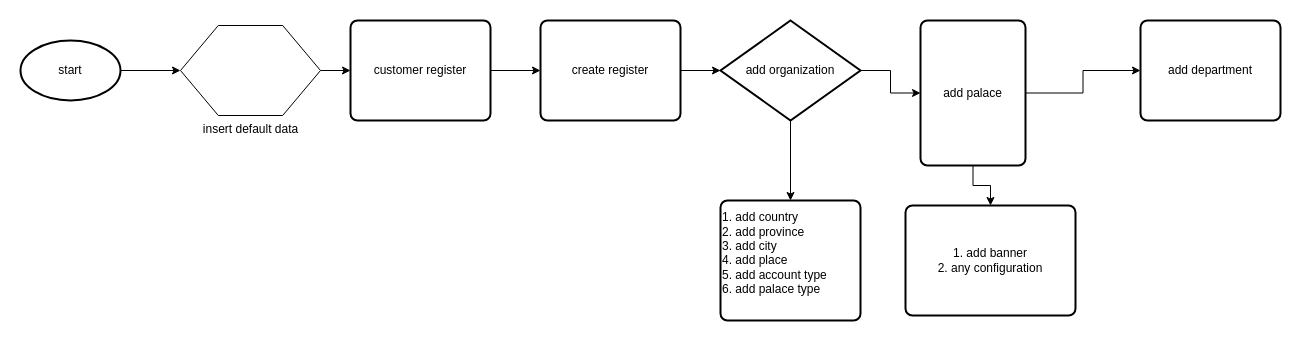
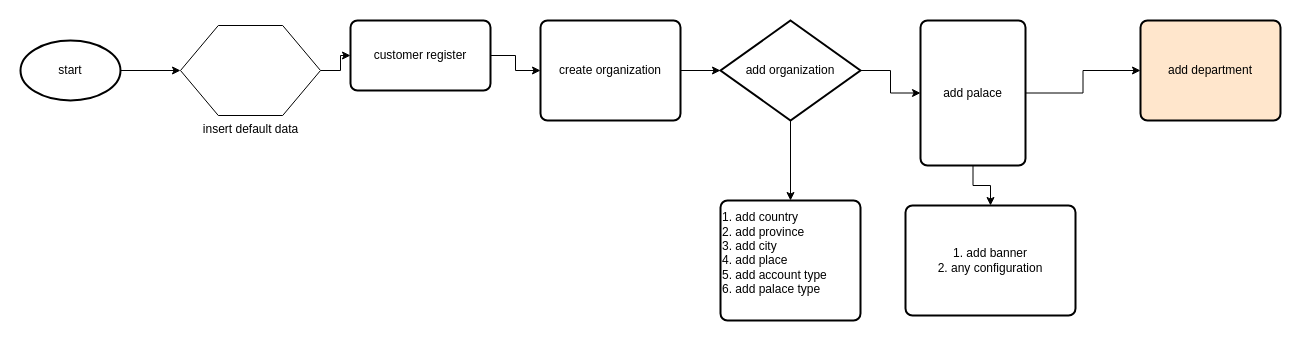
node "customer register": size 140x100 -> 140x70
node "create register": label "create register" -> "create organization"
node "add department": fillcolor #ffffff -> #ffe6cc
